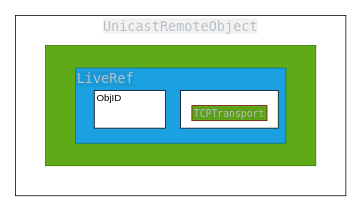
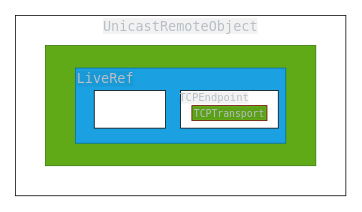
node "ObjID": removed
node "TCPEndpoint": added
